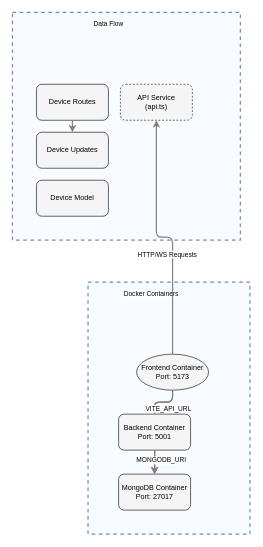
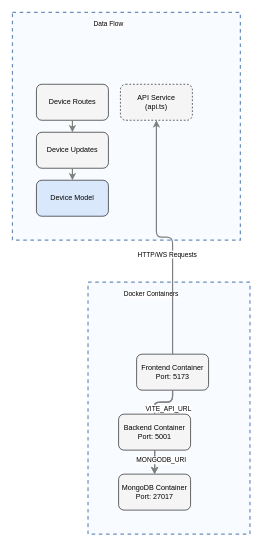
edge "Device Updates" -> "Device Model": added
node "Device Model": fillcolor #f5f5f5 -> #dae8fc
node "Frontend Container Port: 5173": shape ellipse -> rounded rectangle
